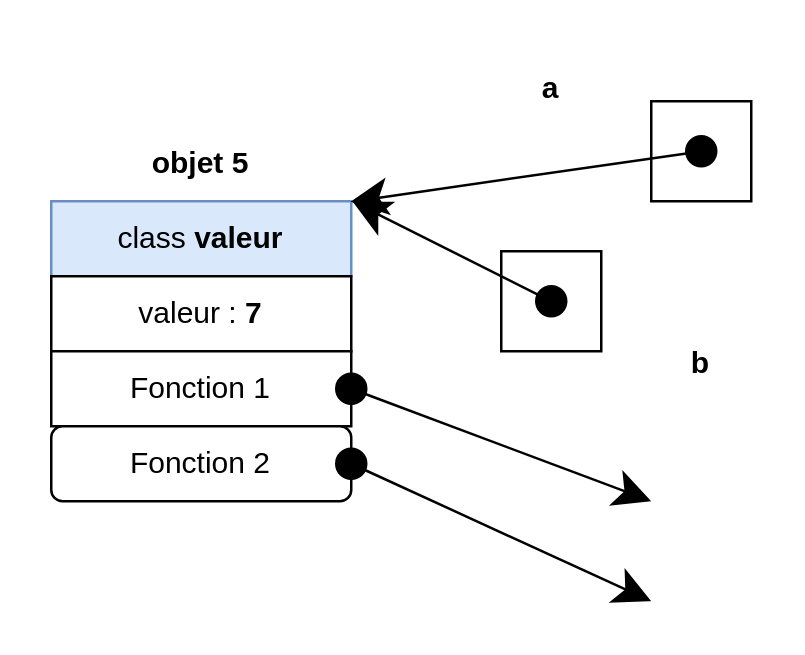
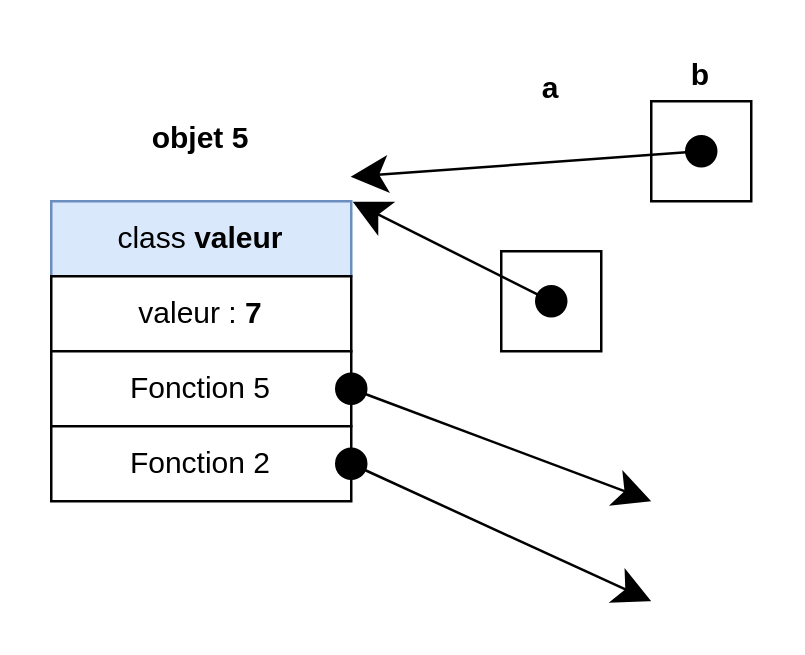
node "objet 5": moved (201, 164) -> (201, 139)
node "b": moved (701, 364) -> (701, 76)
node "Fonction 1": label "Fonction 1" -> "Fonction 5"
node "Fonction 2": shape rounded rectangle -> rectangle
